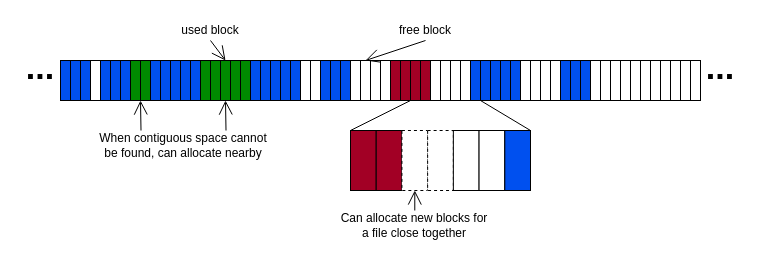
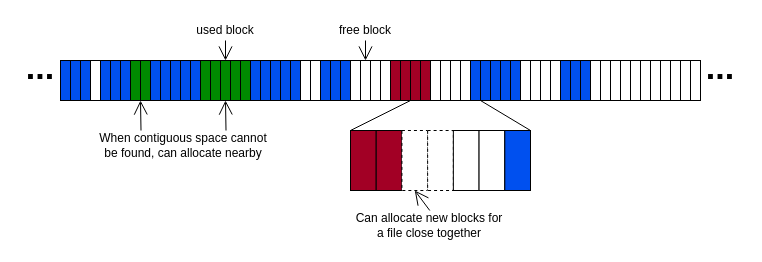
node "used block": moved (211, 31) -> (226, 31)
node "free block": moved (426, 31) -> (366, 31)
node "Can allocate new blocks for a file close together": moved (415, 226) -> (430, 226)
